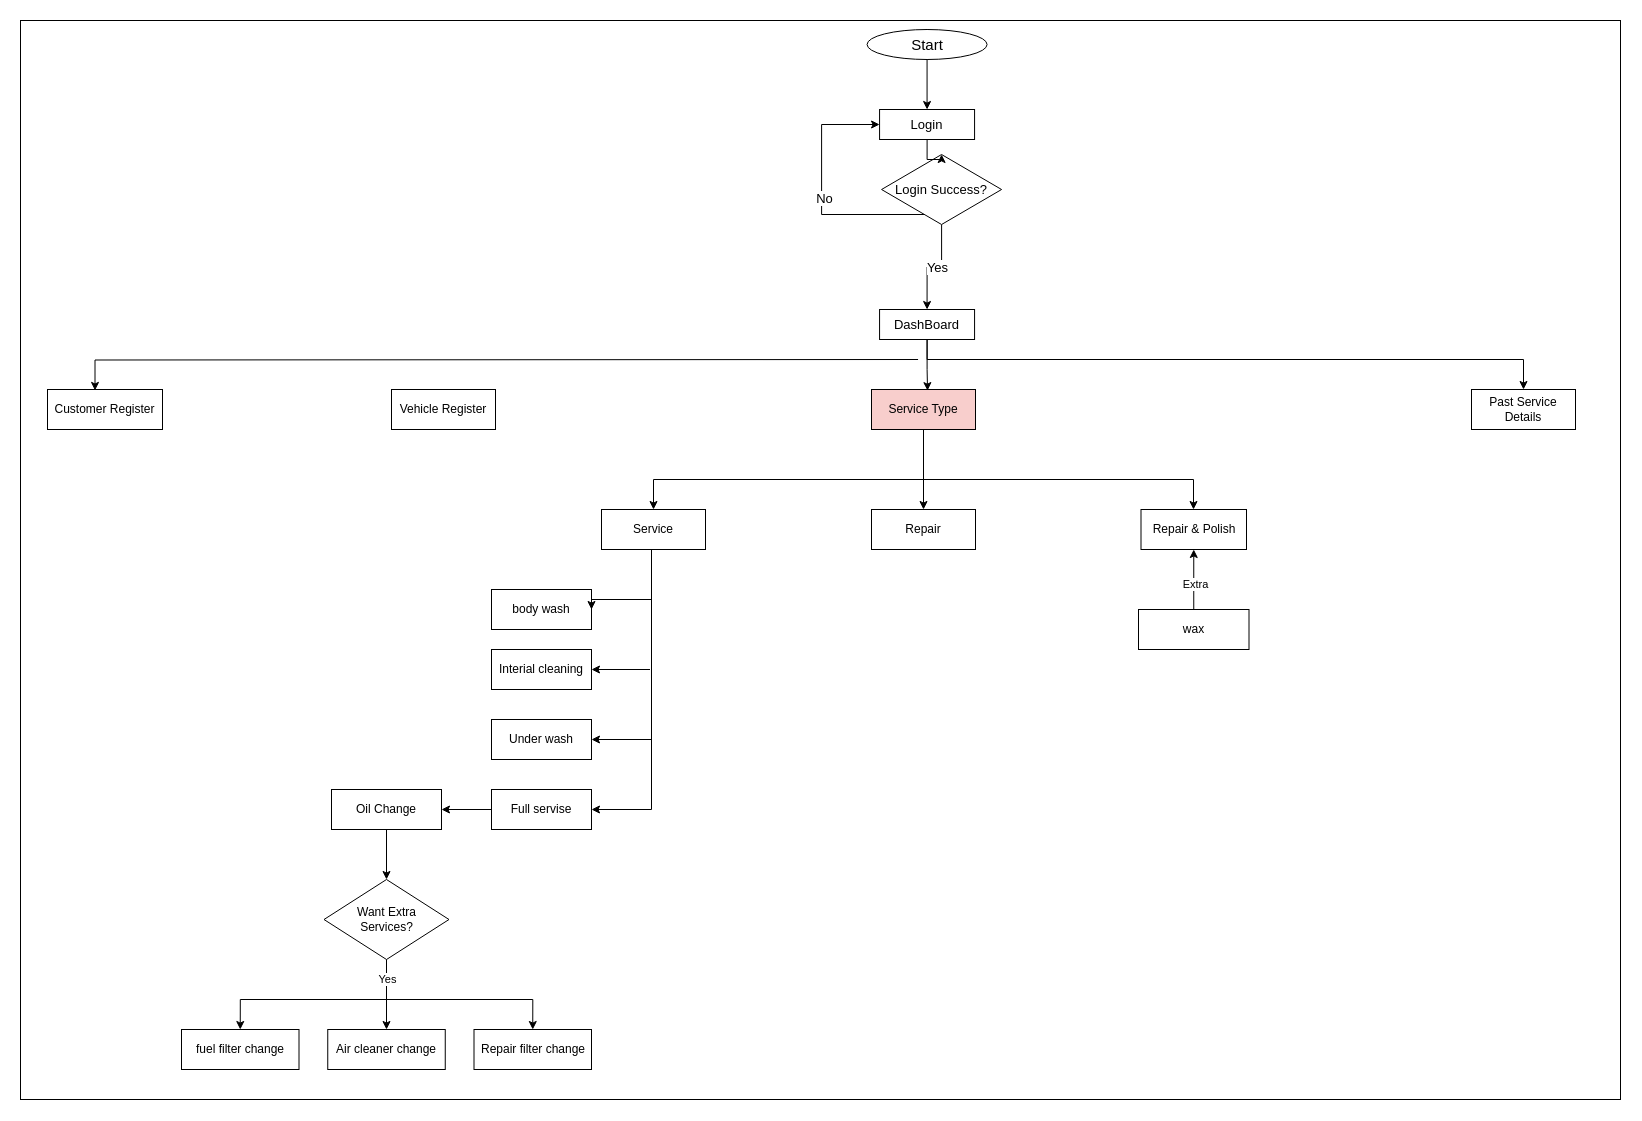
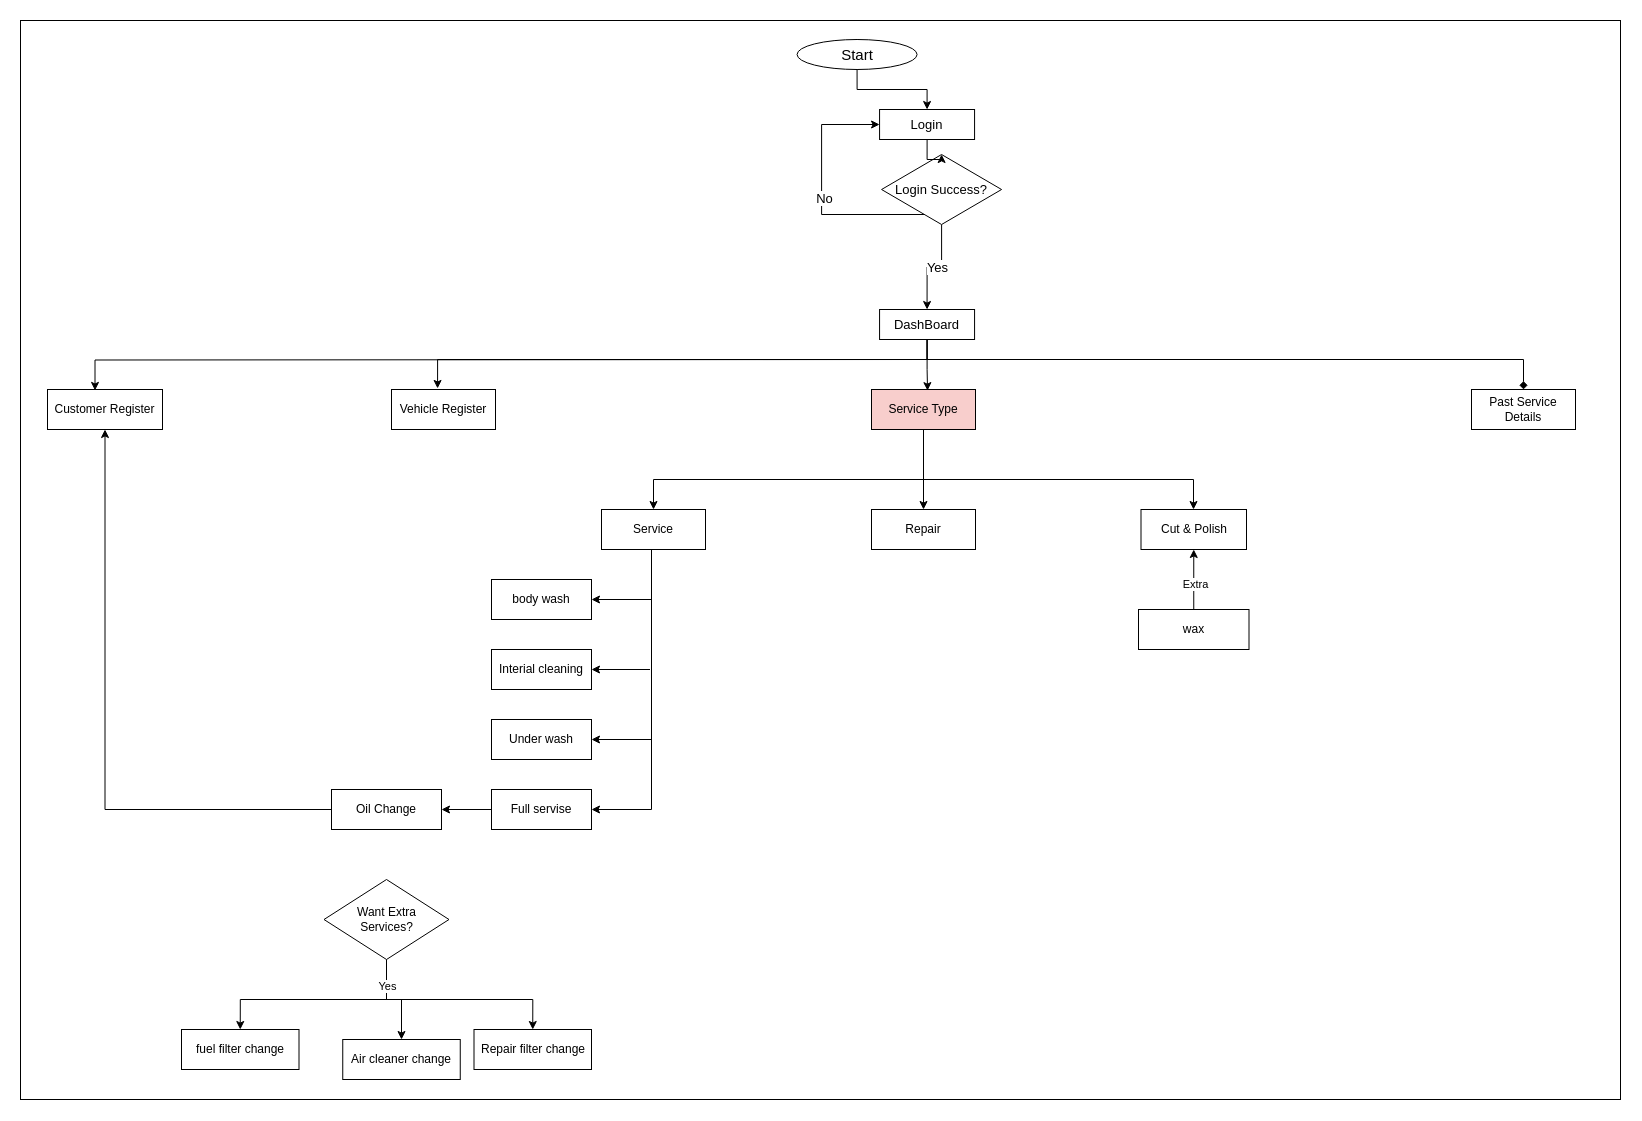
node "Start": moved (927, 45) -> (857, 55)
edge "DashBoard" -> "Vehicle Register": added
edge "DashBoard" -> "Past Service Details": arrowhead classic -> diamond
node "Repair & Polish": label "Repair & Polish" -> "Cut & Polish"
node "body wash": moved (542, 610) -> (542, 600)
edge "Oil Change" -> "Want Extra Services?": now "Oil Change" -> "Customer Register"
node "Air cleaner change": moved (387, 1050) -> (402, 1060)
